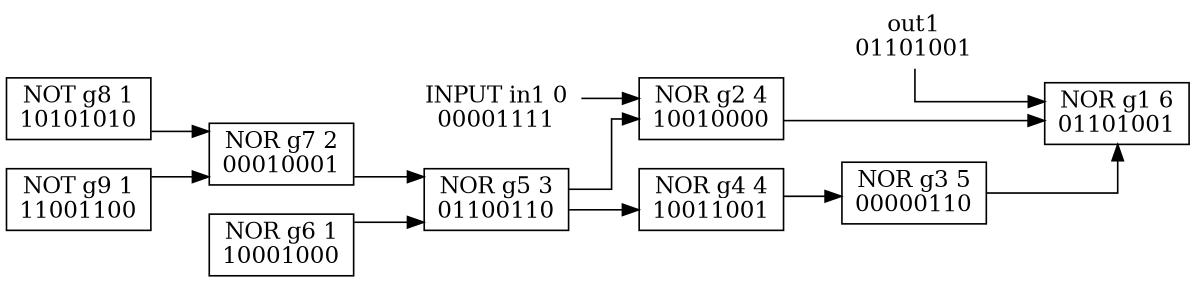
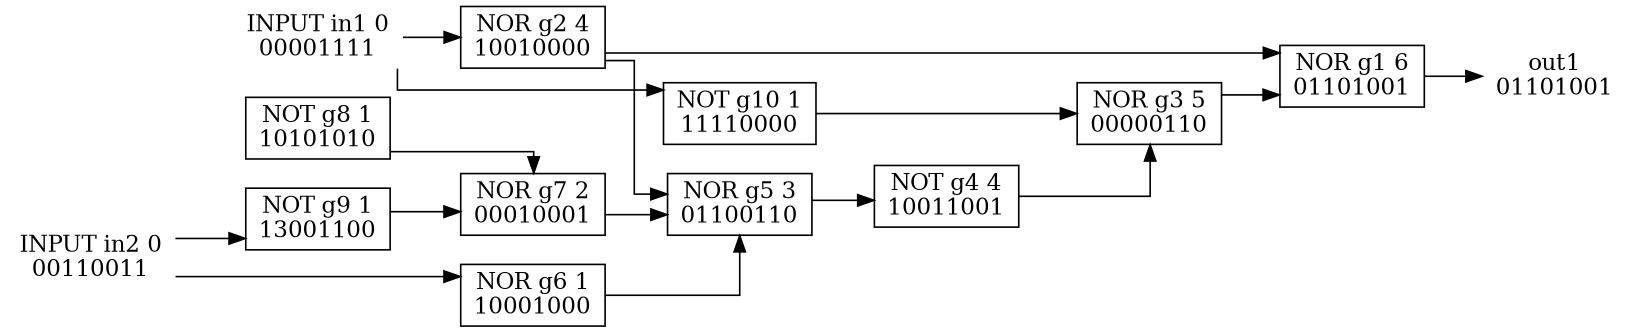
edge "out1 01101001" -> "NOR g1 6 01101001": reversed
node "NOT g10 1 11110000": added
edge "NOR g5 3 01100110" -> "NOR g2 4 10010000": reversed
node "NOT g9 1 11001100": label "NOT g9 1 11001100" -> "NOT g9 1 13001100"
node "NOR g4 4 10011001": label "NOR g4 4 10011001" -> "NOT g4 4 10011001"
node "INPUT in2 0 00110011": added
